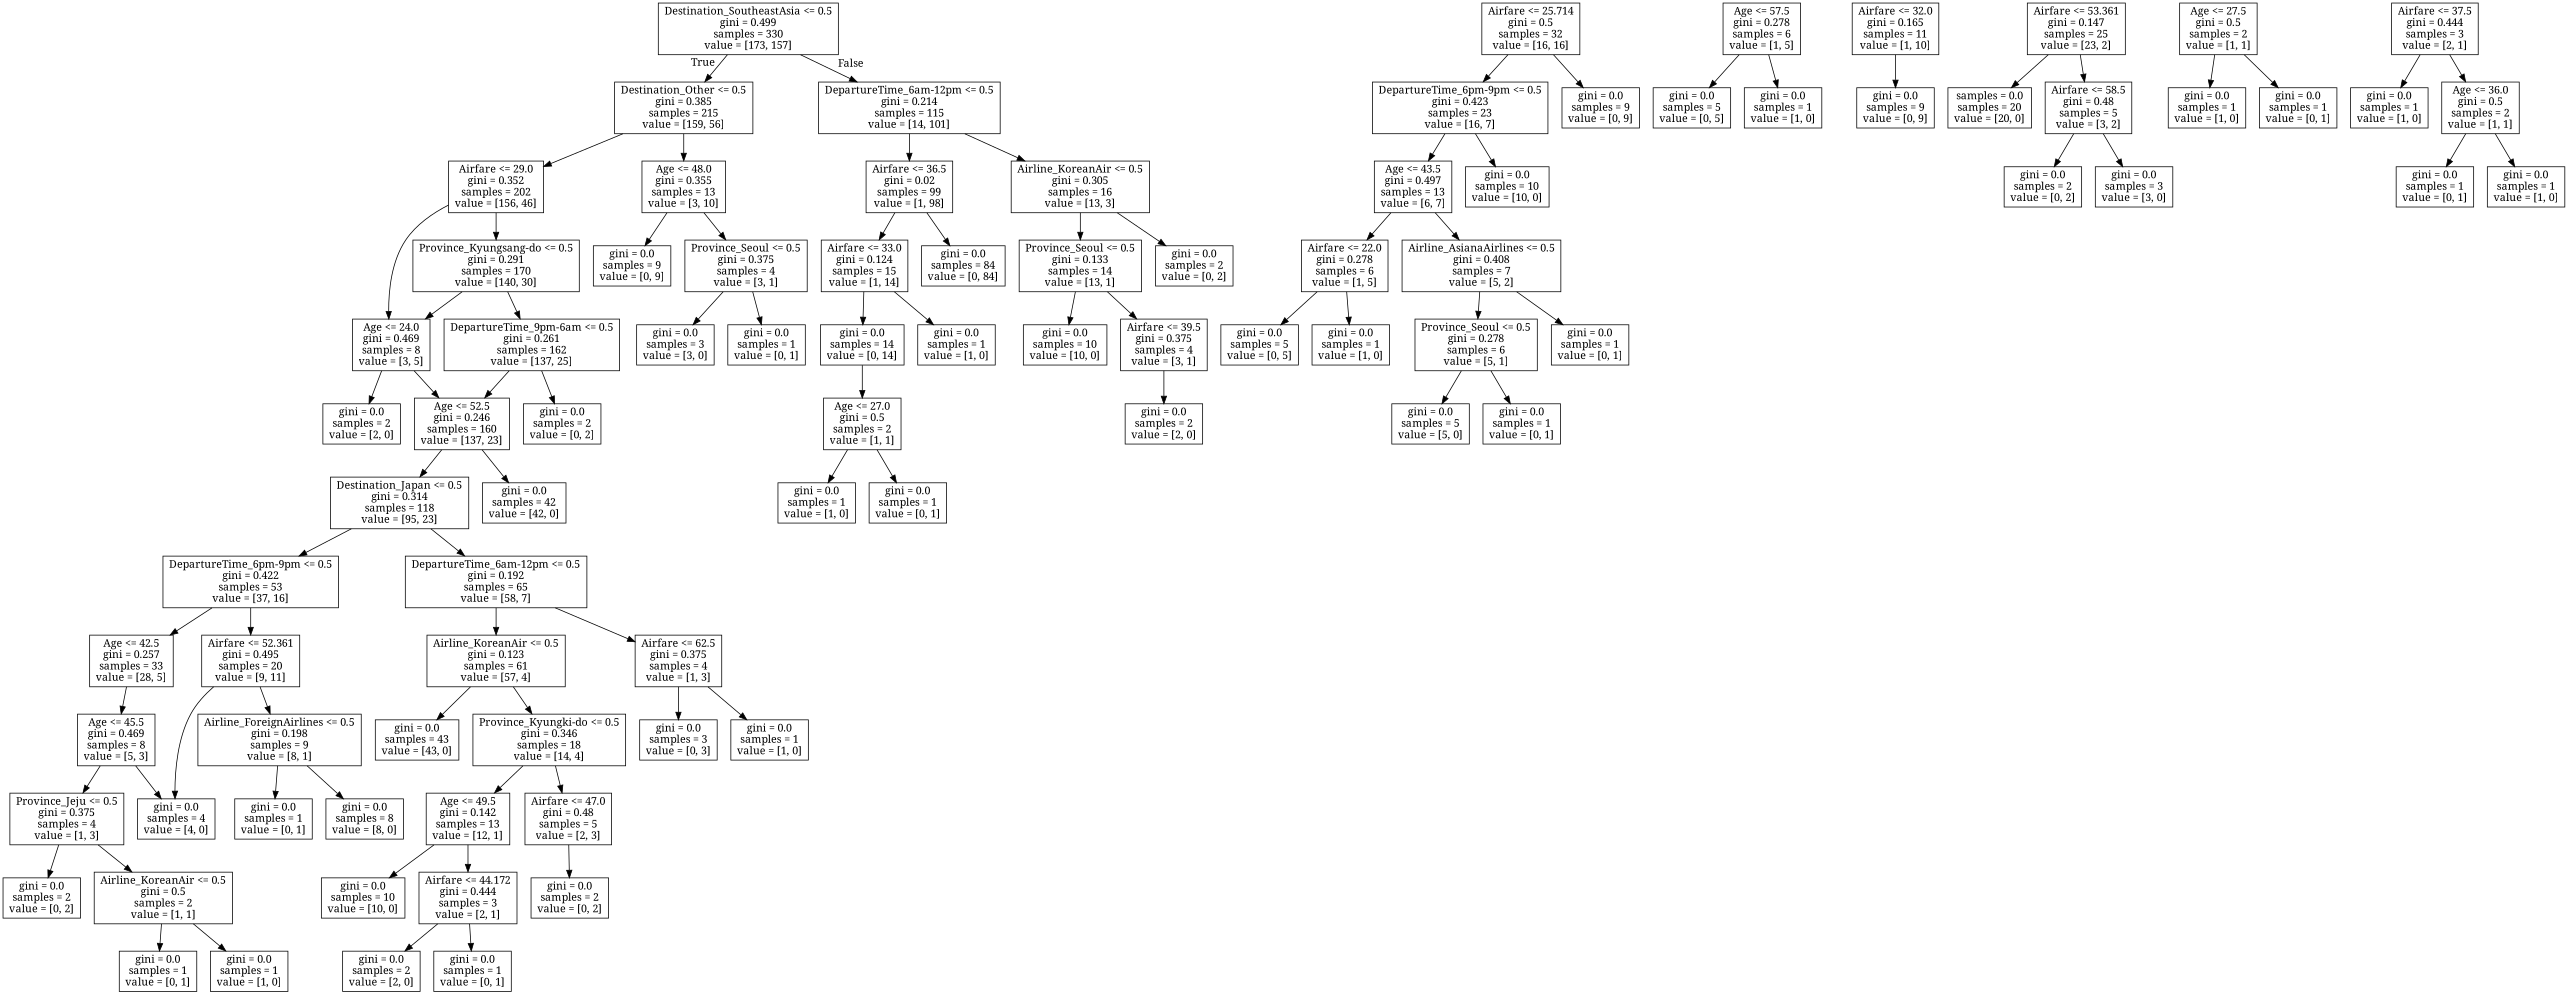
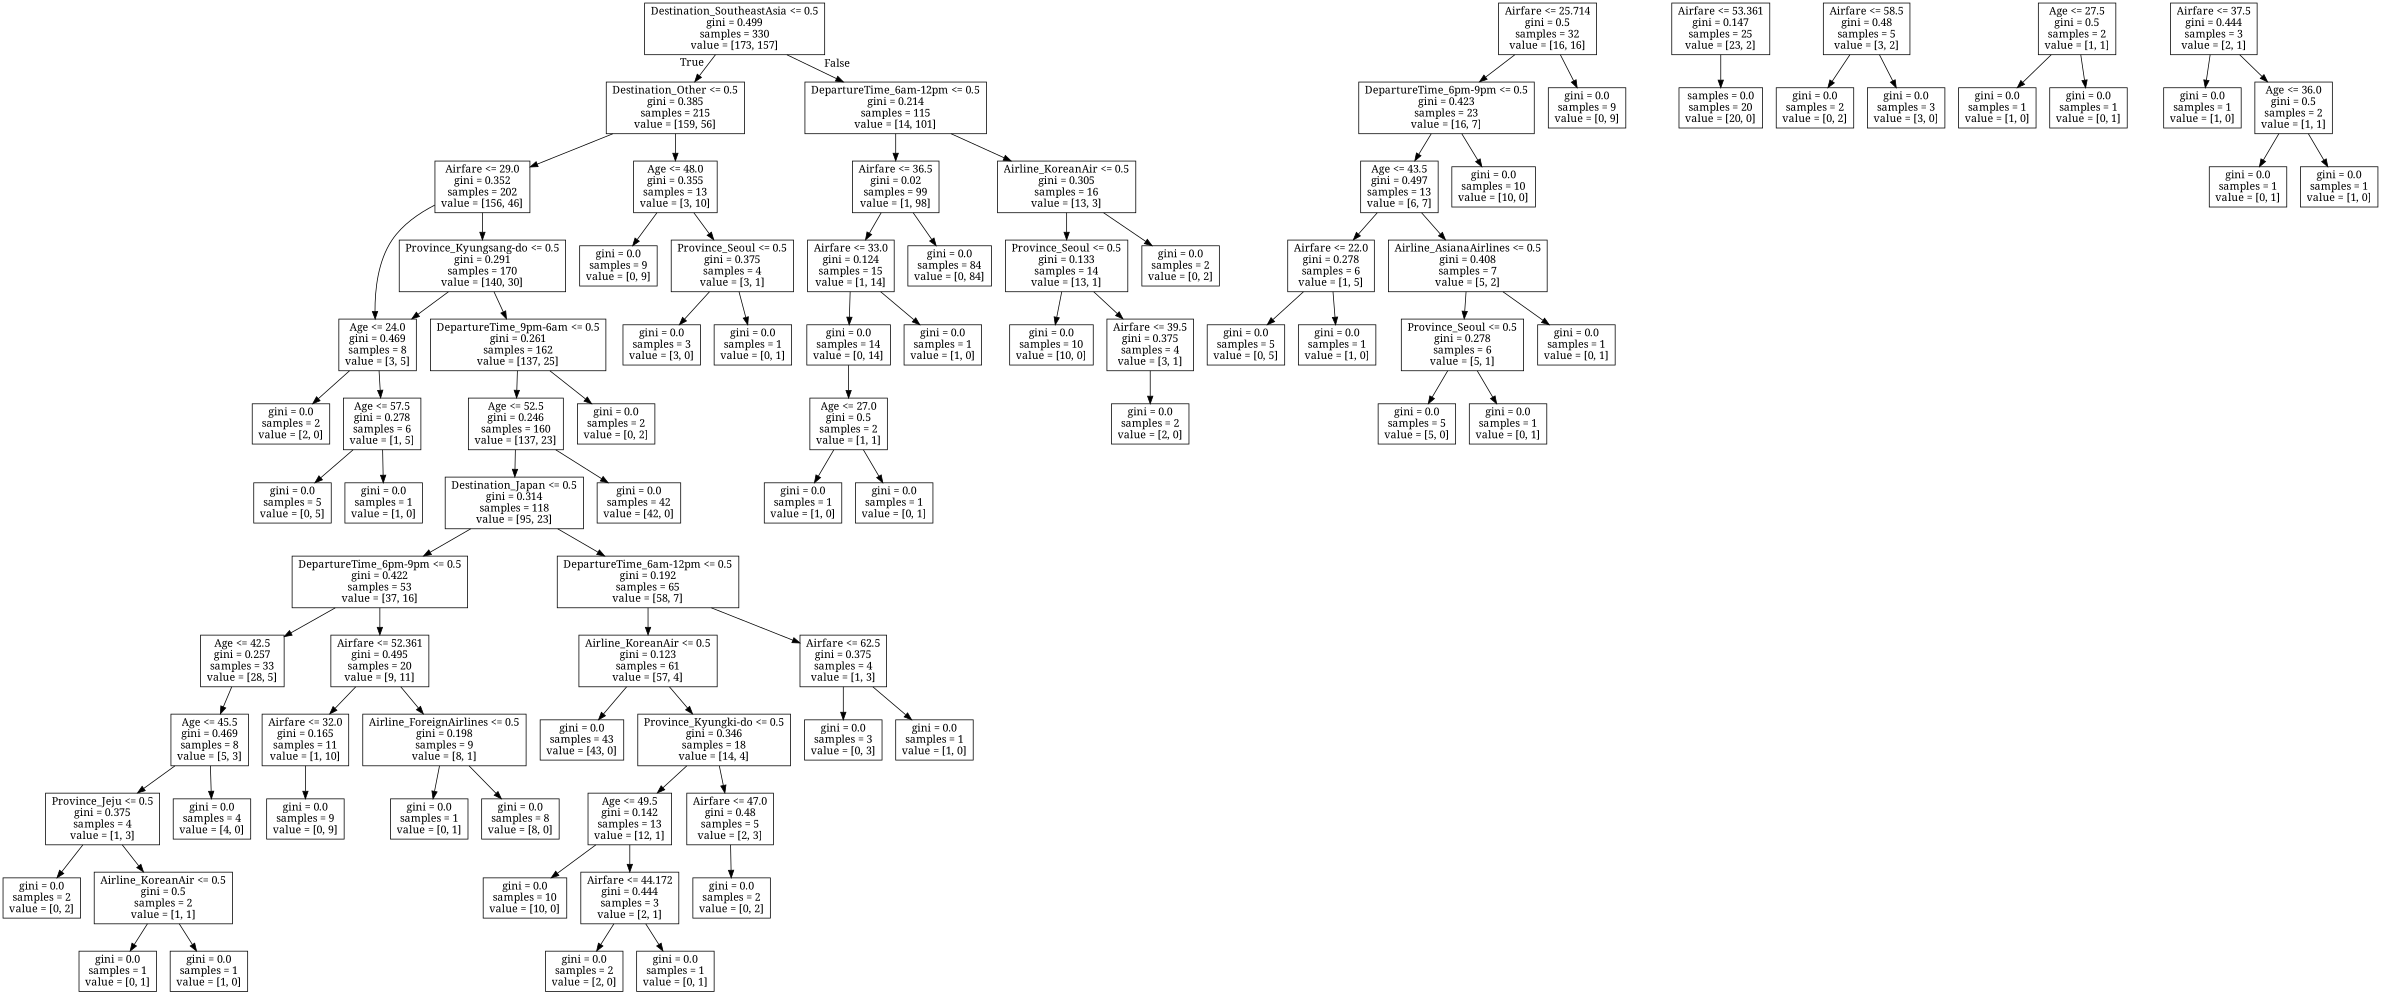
edge "Airfare <= 53.361 gini = 0.147 samples = 25 value = [23, 2]" -> "Airfare <= 58.5 gini = 0.48 samples = 5 value = [3, 2]": removed
edge "Age <= 24.0 gini = 0.469 samples = 8 value = [3, 5]" -> "Age <= 52.5 gini = 0.246 samples = 160 value = [137, 23]": now "Age <= 24.0 gini = 0.469 samples = 8 value = [3, 5]" -> "Age <= 57.5 gini = 0.278 samples = 6 value = [1, 5]"
edge "Airfare <= 52.361 gini = 0.495 samples = 20 value = [9, 11]" -> "gini = 0.0 samples = 4 value = [4, 0]": now "Airfare <= 52.361 gini = 0.495 samples = 20 value = [9, 11]" -> "Airfare <= 32.0 gini = 0.165 samples = 11 value = [1, 10]"
